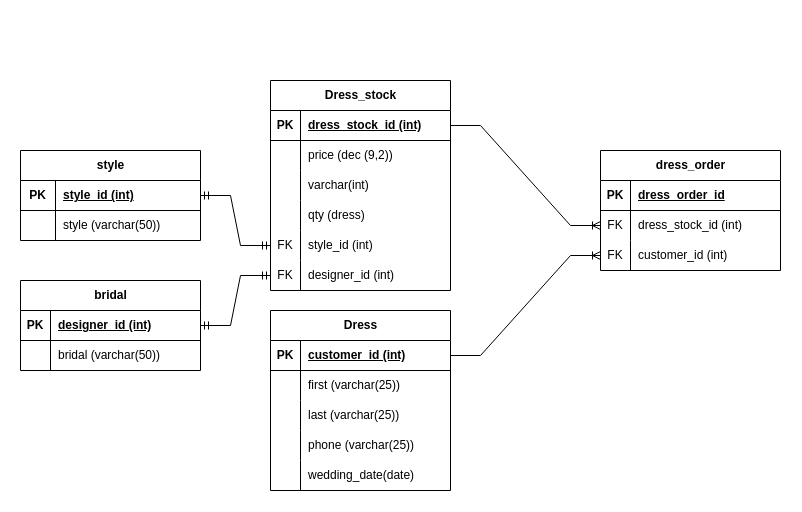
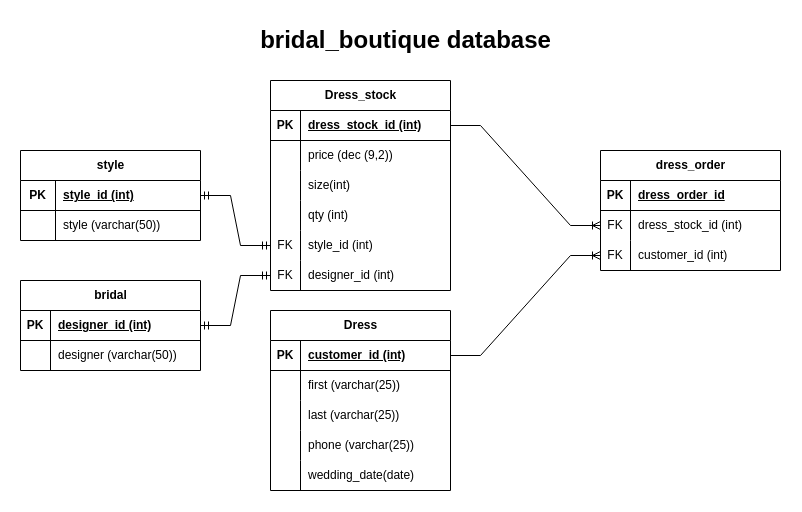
node "bridal_boutique database": added
node "varchar(int)": label "varchar(int)" -> "size(int)"
node "qty (dress)": label "qty (dress)" -> "qty (int)"
node "bridal (varchar(50))": label "bridal (varchar(50))" -> "designer (varchar(50))"
